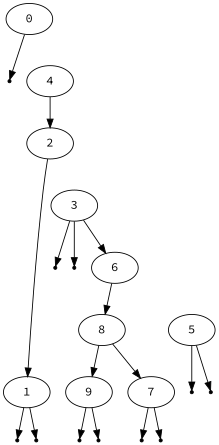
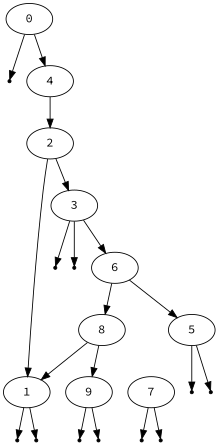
edge "0" -> "4": added
edge "2" -> "3": added
edge "6" -> "5": added
edge "8" -> "7": now "8" -> "1"
